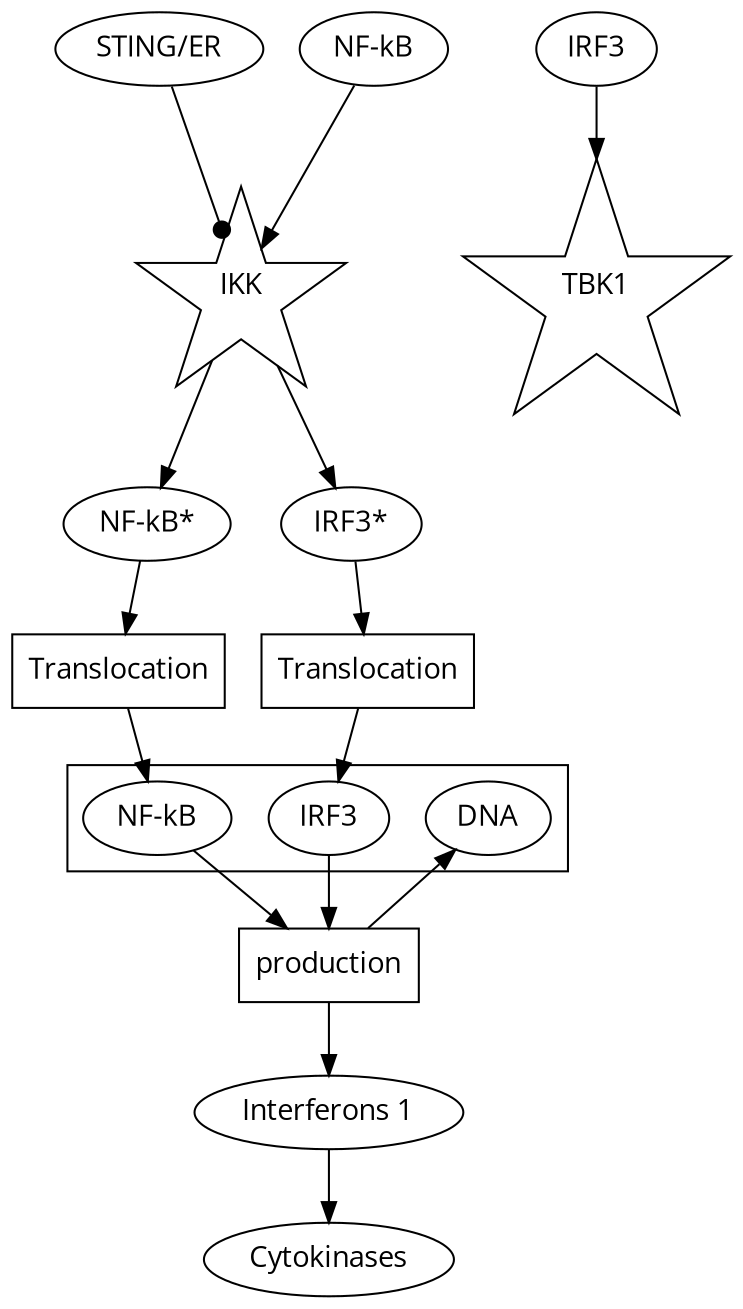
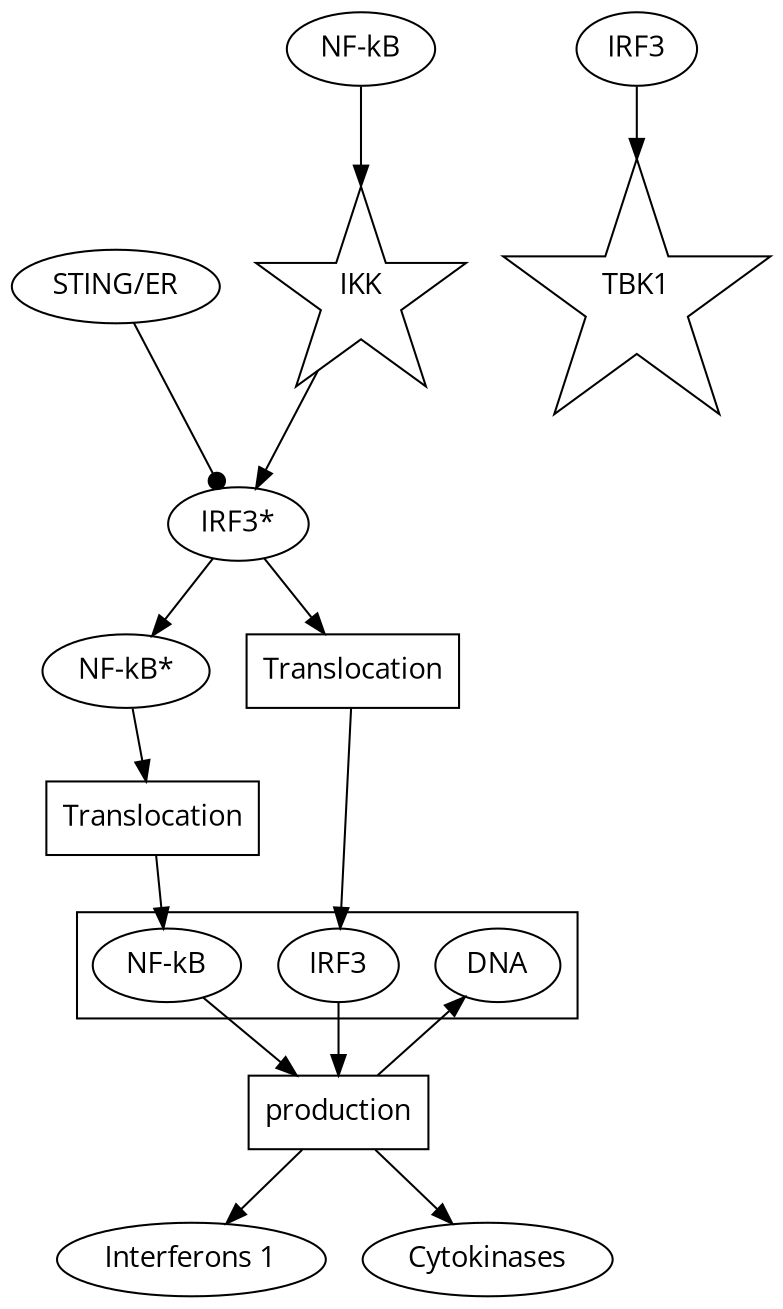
edge "STING/ER" -> "IKK": now "STING/ER" -> "IRF3*"
edge "IKK" -> "NF-kB*": now "IRF3*" -> "NF-kB*"
edge "Interferons 1" -> "Cytokinases": now "production" -> "Cytokinases"
